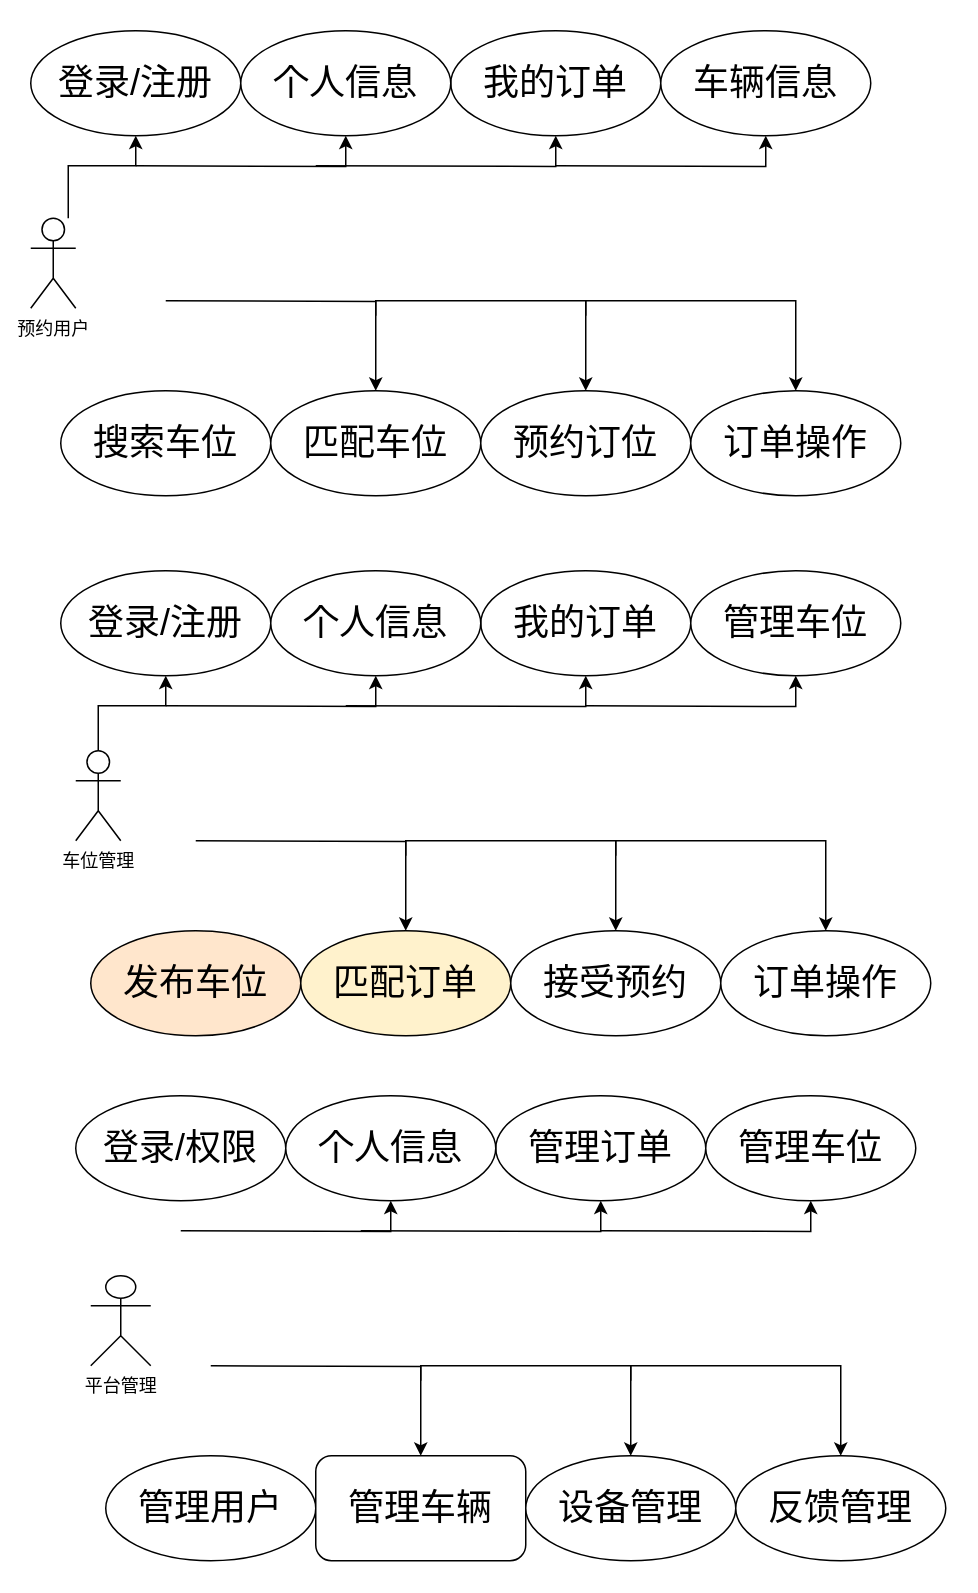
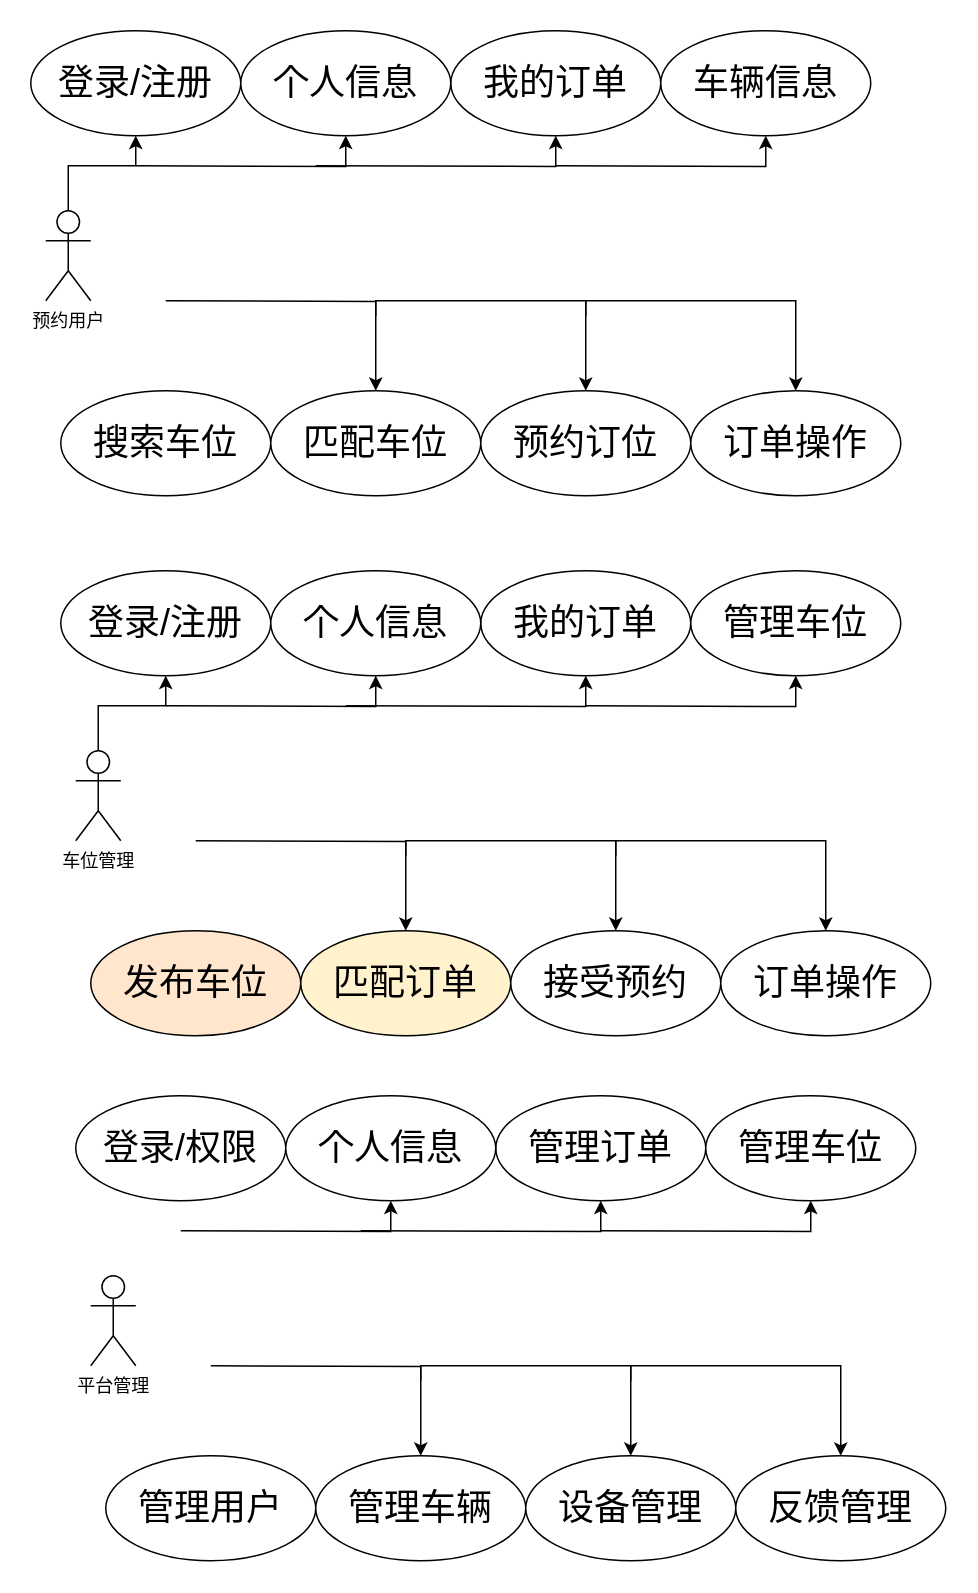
node "预约用户": moved (53, 263) -> (68, 256)
node "平台管理": size 60x90 -> 45x90
node "管理车辆": shape rounded rectangle -> ellipse
